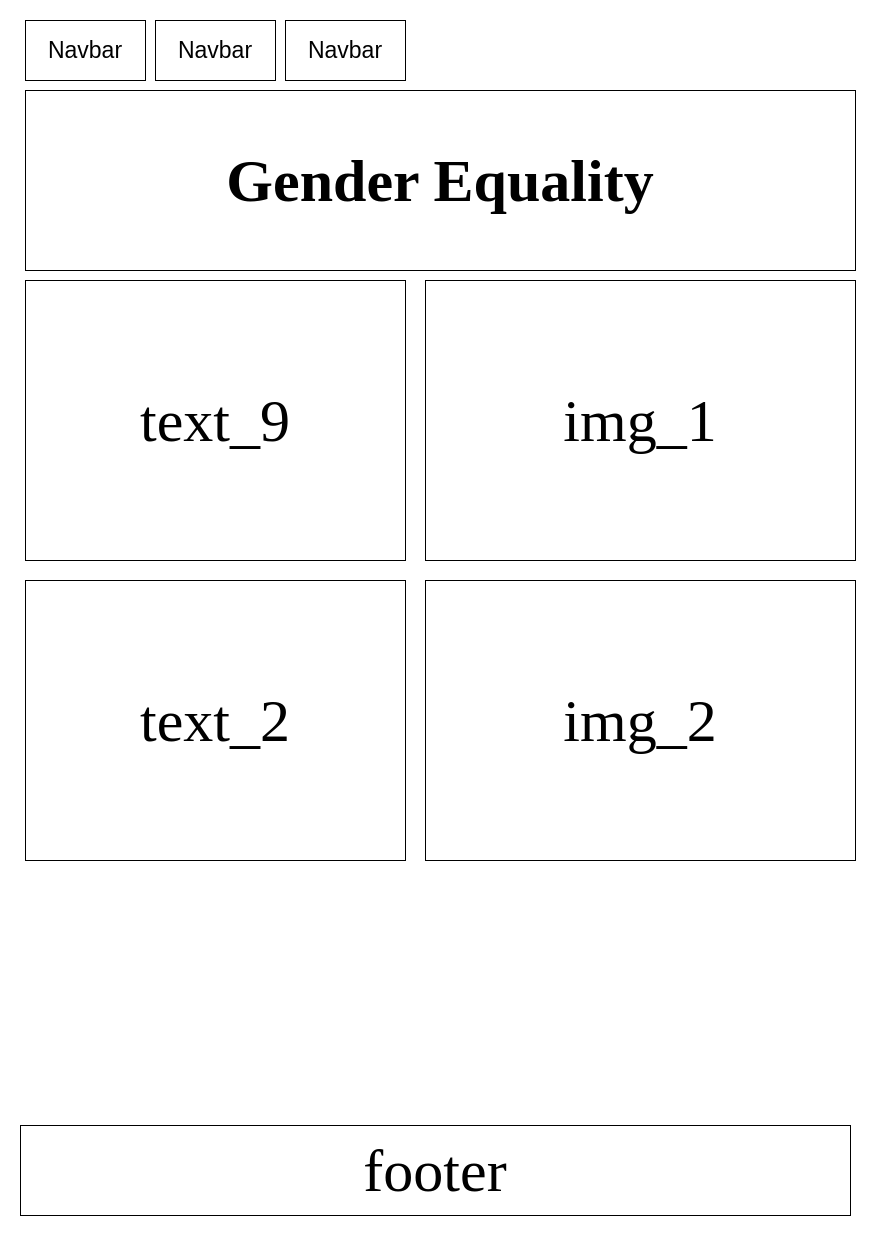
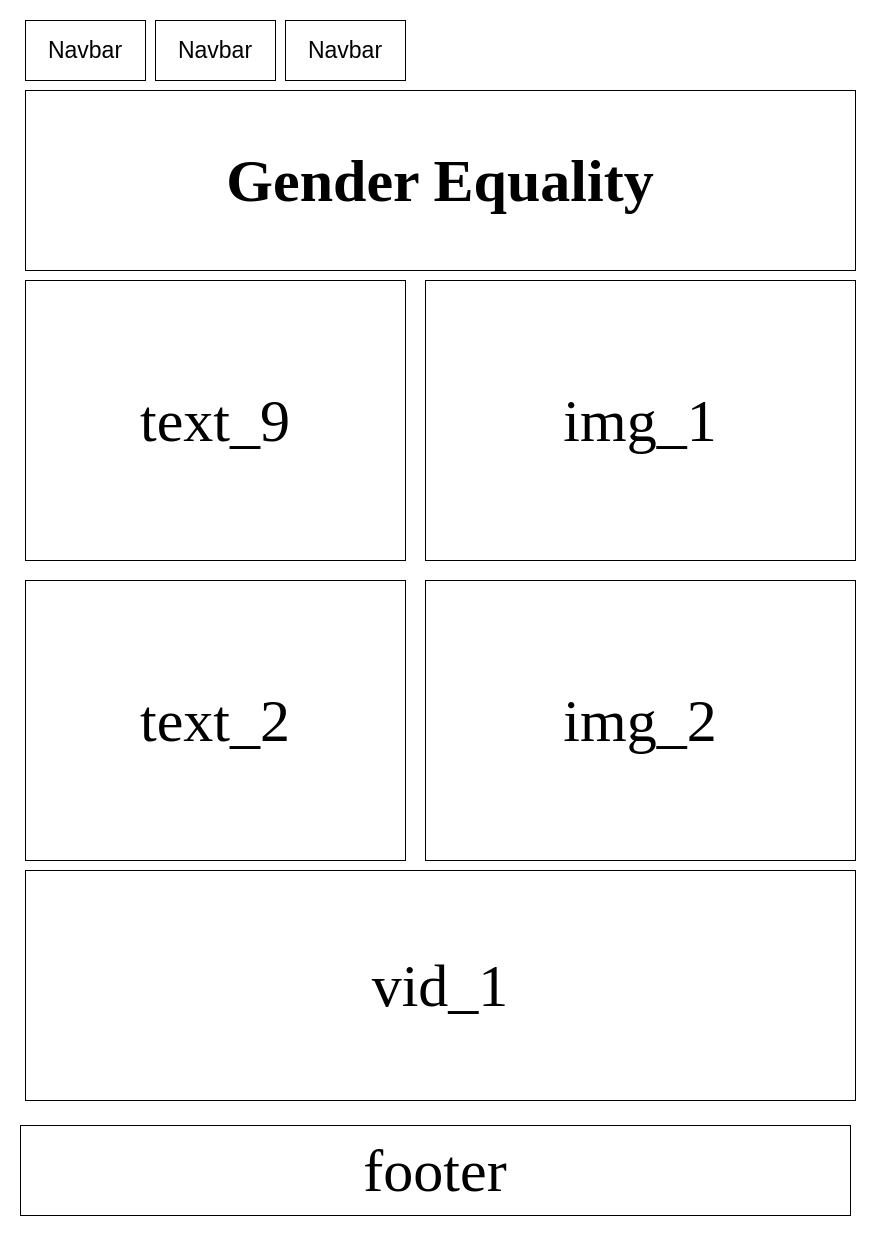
node "vid_1": added
